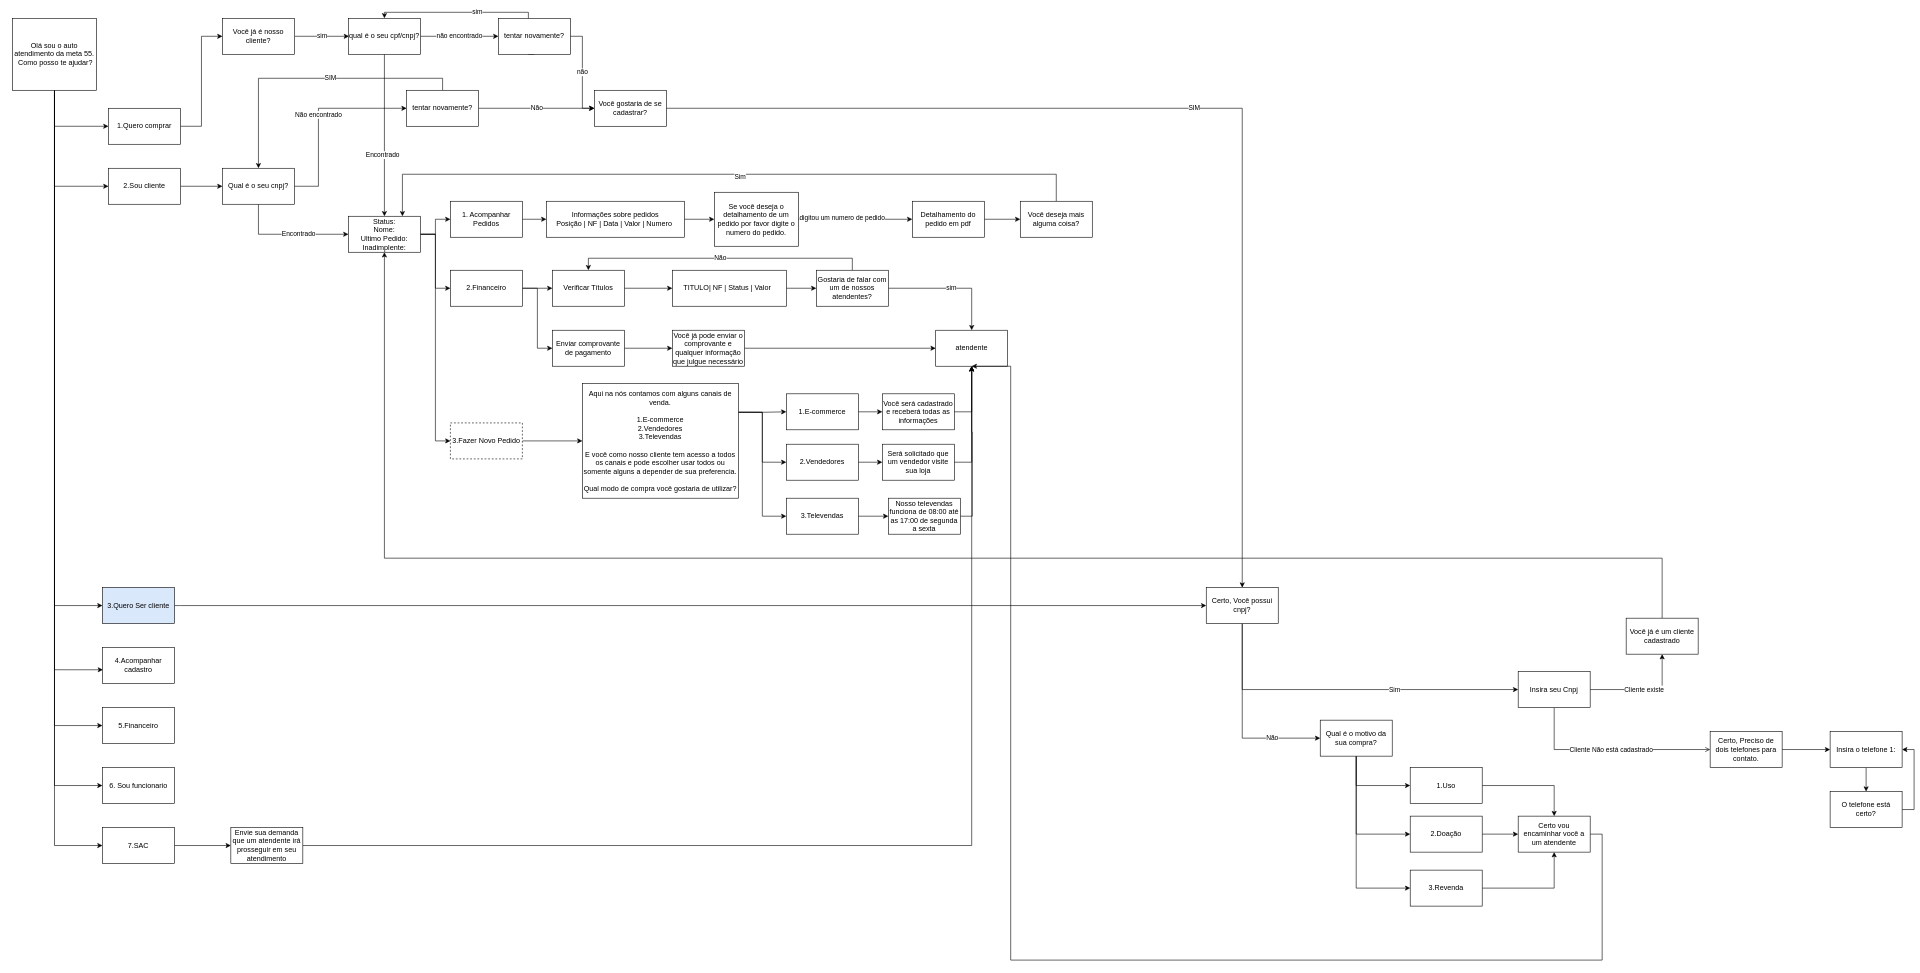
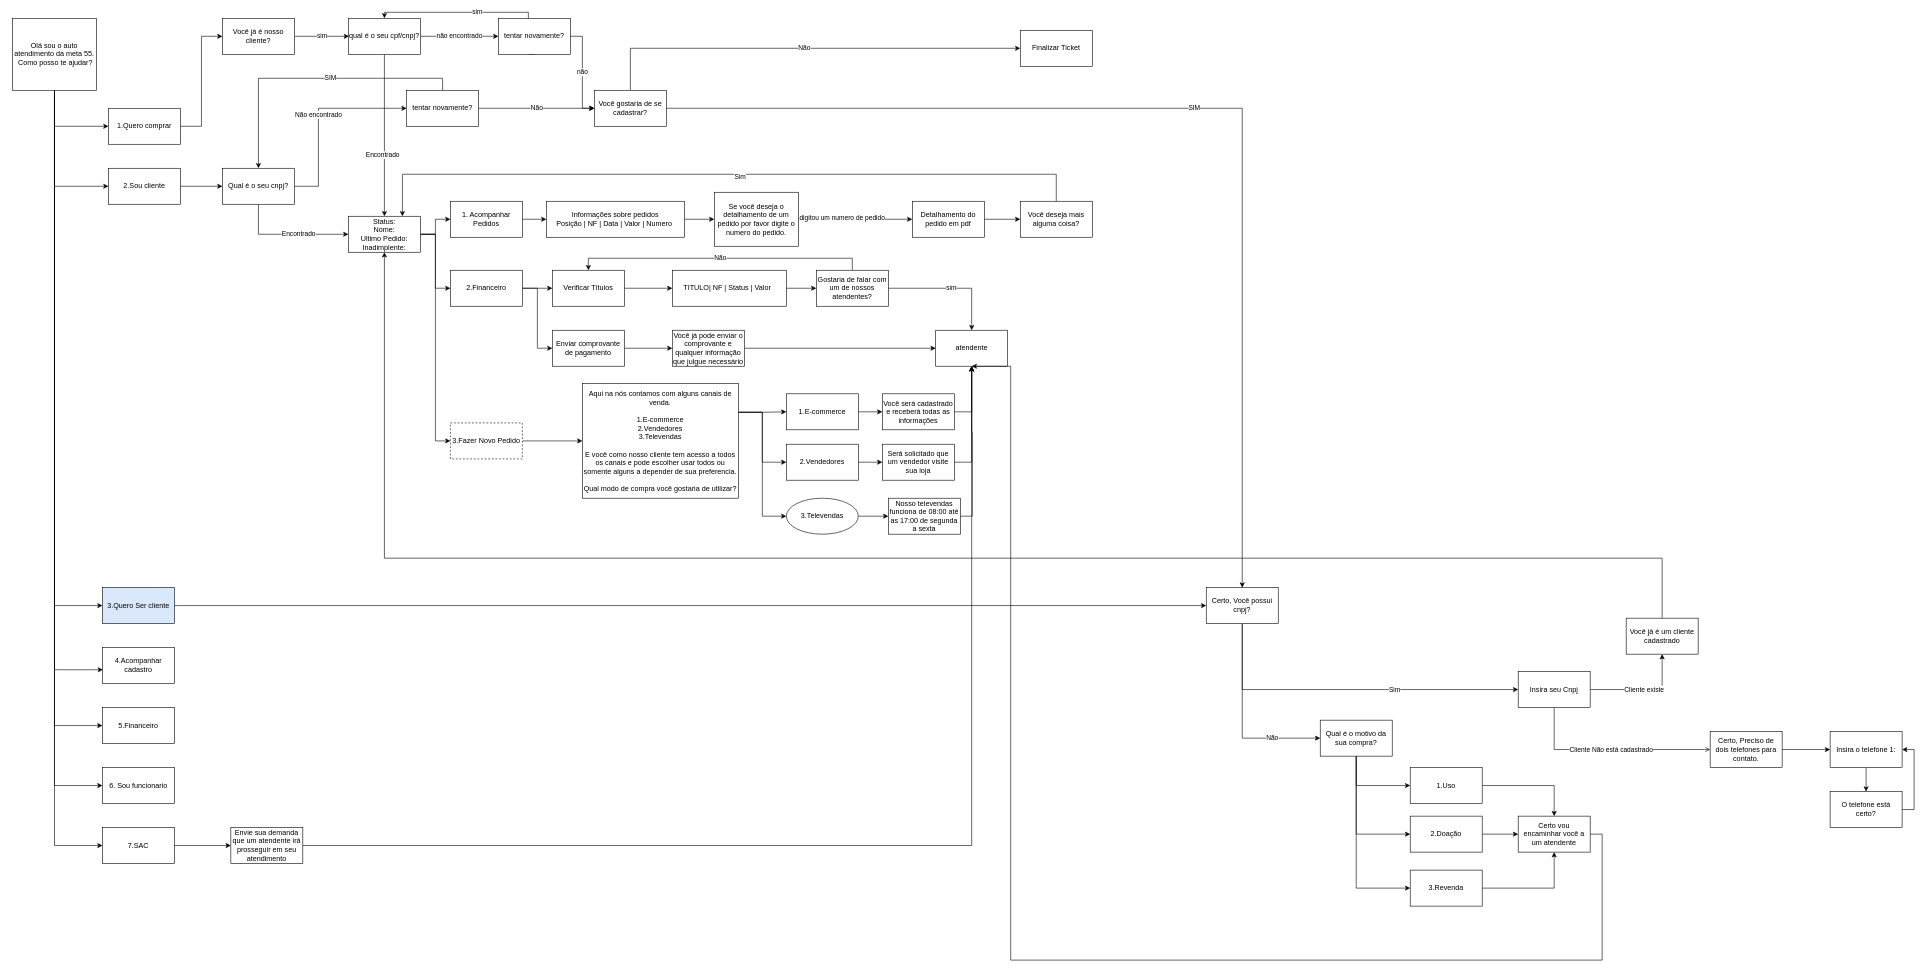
node "Finalizar Ticket": added
edge "Você gostaria de se cadastrar?" -> "Finalizar Ticket": added, label "Não"
node "3.Televendas": shape rectangle -> ellipse
